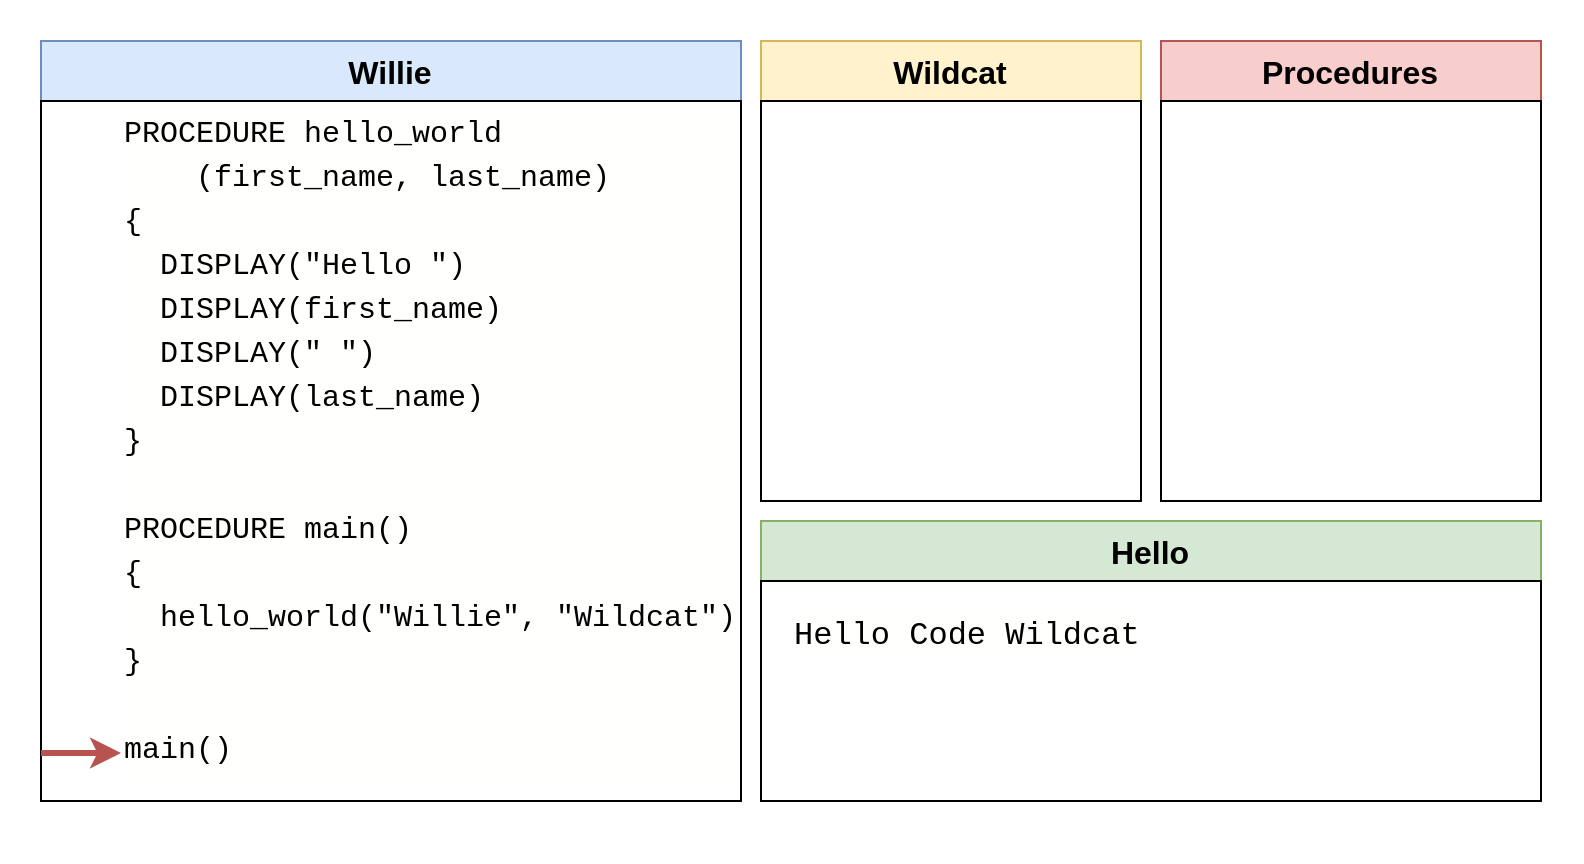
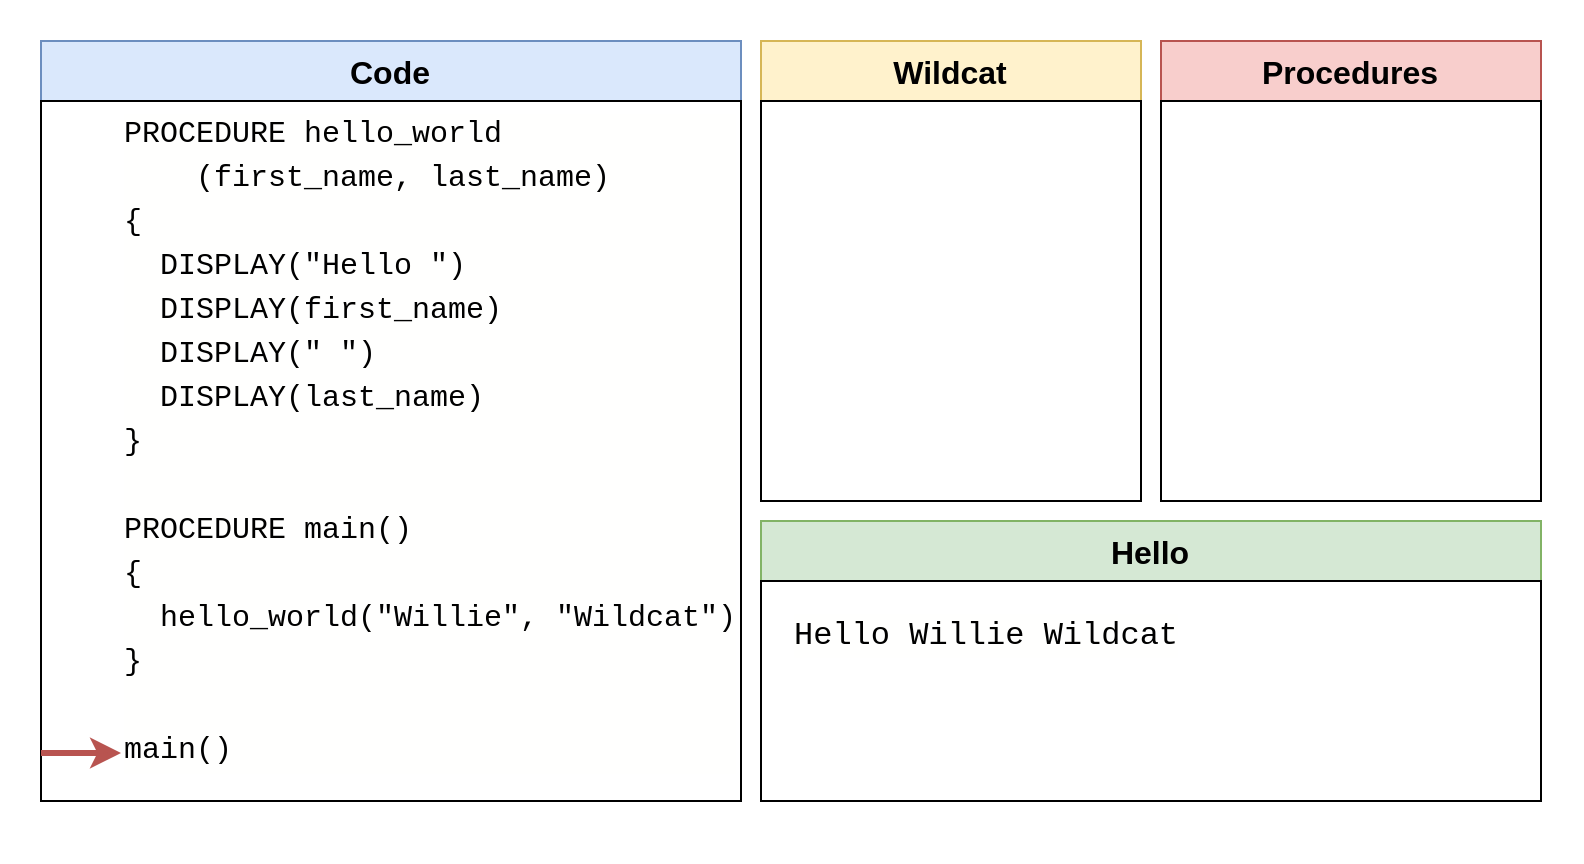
node "Willie": label "Willie" -> "Code"
node "Hello Code Wildcat": label "Hello Code Wildcat" -> "Hello Willie Wildcat"
